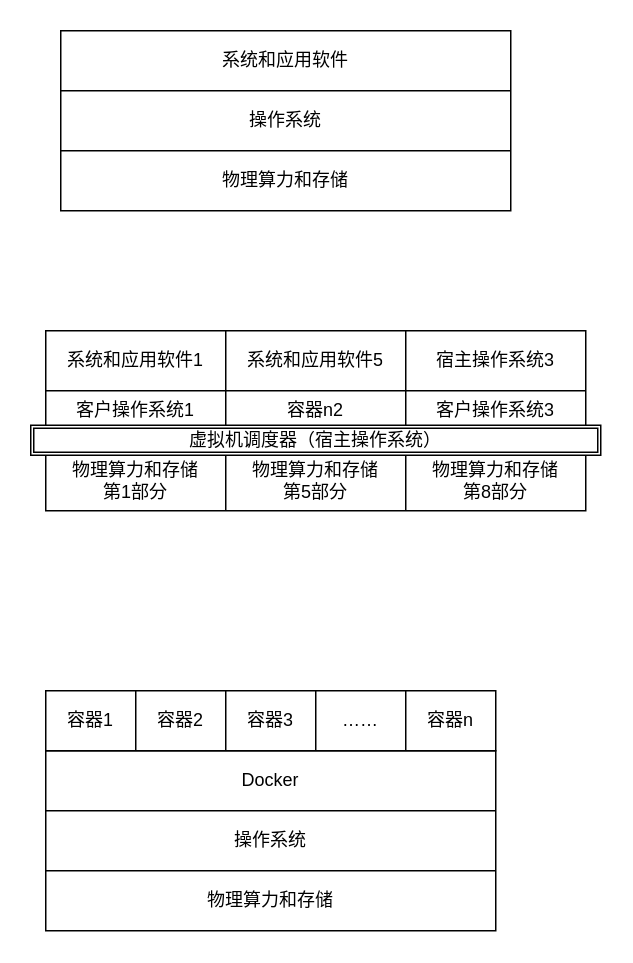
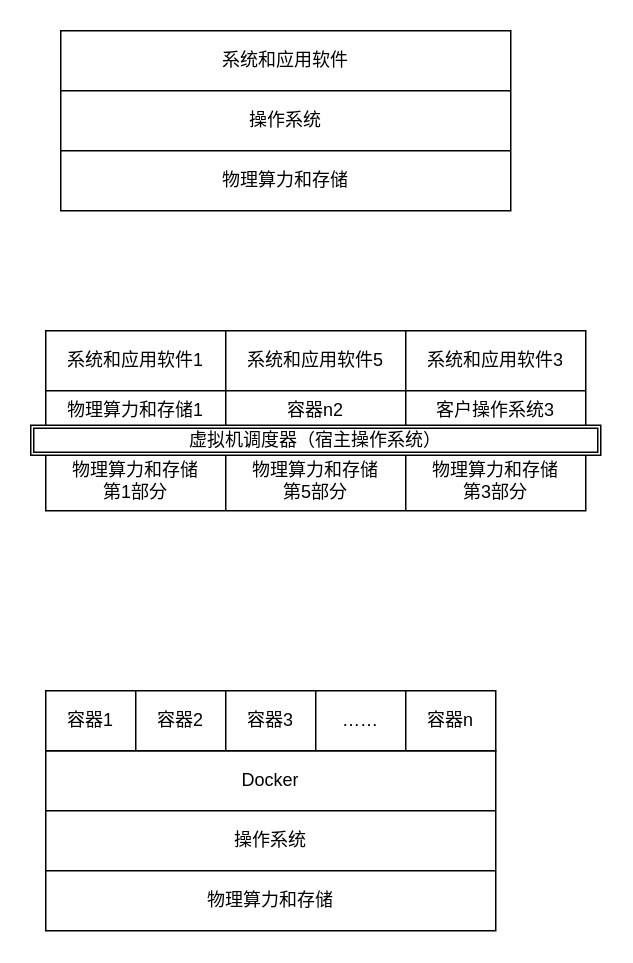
node "宿主操作系统3": label "宿主操作系统3" -> "系统和应用软件3"
node "客户操作系统1": label "客户操作系统1" -> "物理算力和存储1"
node "物理算力和存储 第8部分": label "物理算力和存储 第8部分" -> "物理算力和存储 第3部分"
